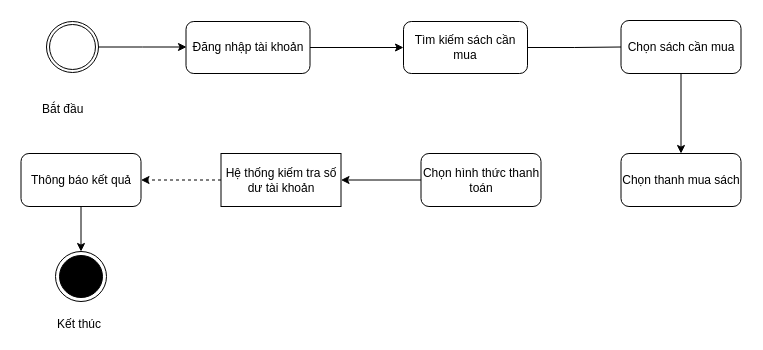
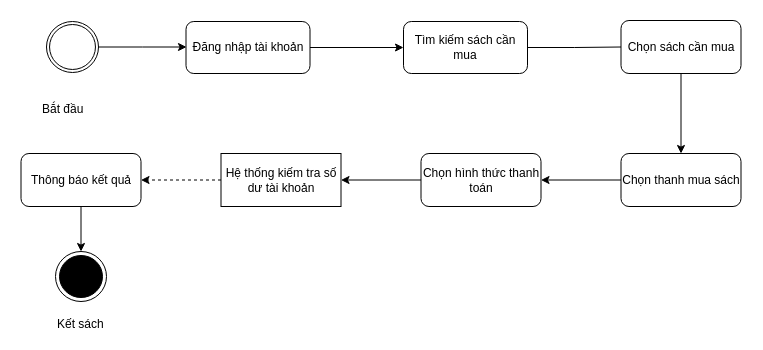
edge "Chọn thanh mua sách" -> "Chọn hình thức thanh toán": added
node "Kết thúc": label "Kết thúc" -> "Kết sách"
